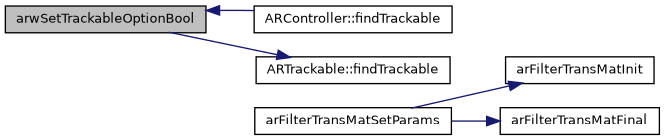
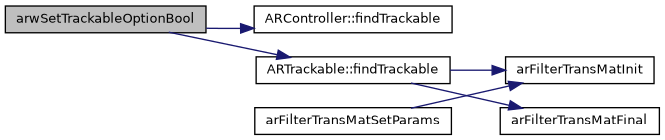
edge "ARController::findTrackable" -> "arwSetTrackableOptionBool": reversed
edge "ARTrackable::findTrackable" -> "arFilterTransMatInit": added
edge "arFilterTransMatSetParams" -> "arFilterTransMatFinal": now "ARTrackable::findTrackable" -> "arFilterTransMatFinal"
